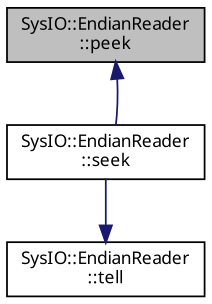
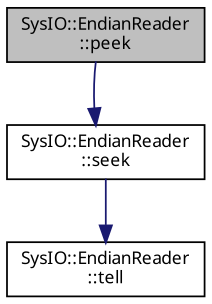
edge "SysIO::EndianReader ::seek" -> "SysIO::EndianReader ::peek": reversed
